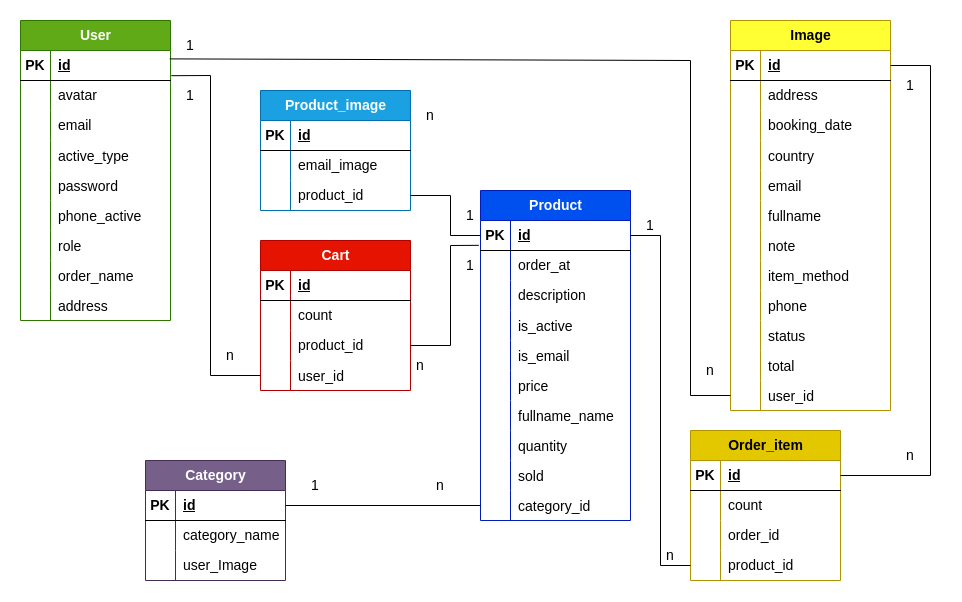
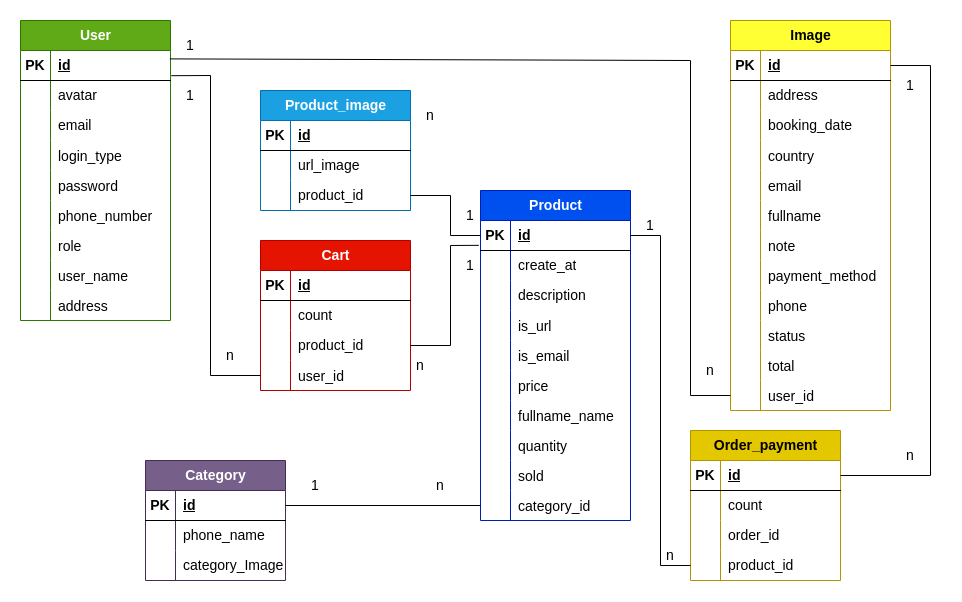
node "active_type": label "active_type" -> "login_type"
node "email_image": label "email_image" -> "url_image"
node "phone_active": label "phone_active" -> "phone_number"
node "order_at": label "order_at" -> "create_at"
node "order_name": label "order_name" -> "user_name"
node "item_method": label "item_method" -> "payment_method"
node "is_active": label "is_active" -> "is_url"
node "Order_item": label "Order_item" -> "Order_payment"
node "category_name": label "category_name" -> "phone_name"
node "user_Image": label "user_Image" -> "category_Image"
